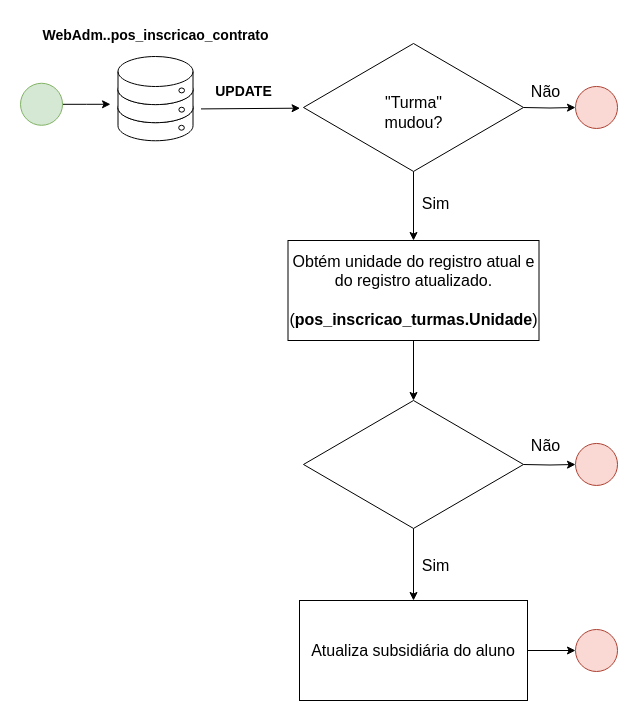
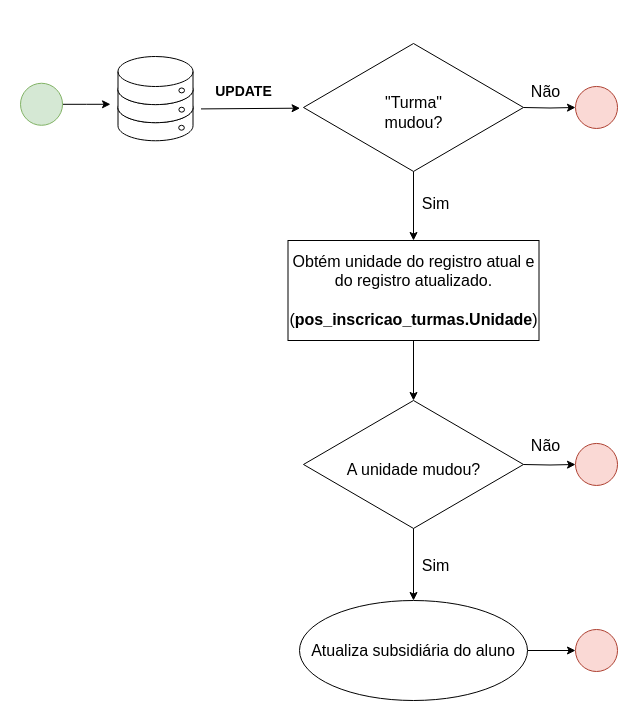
node "WebAdm..pos_inscricao_contrato": removed
node "A unidade mudou?": added
node "Atualiza subsidiária do aluno": shape rectangle -> ellipse
